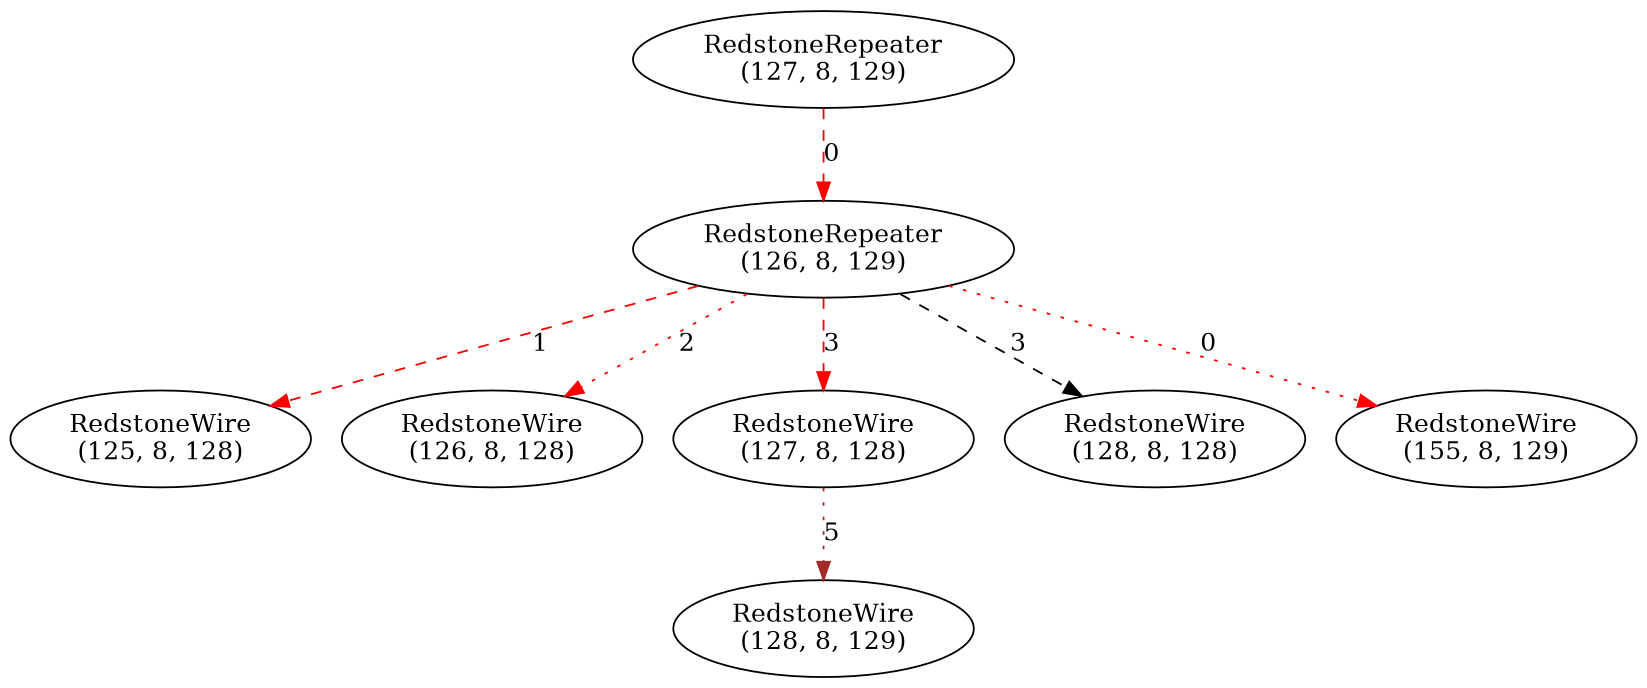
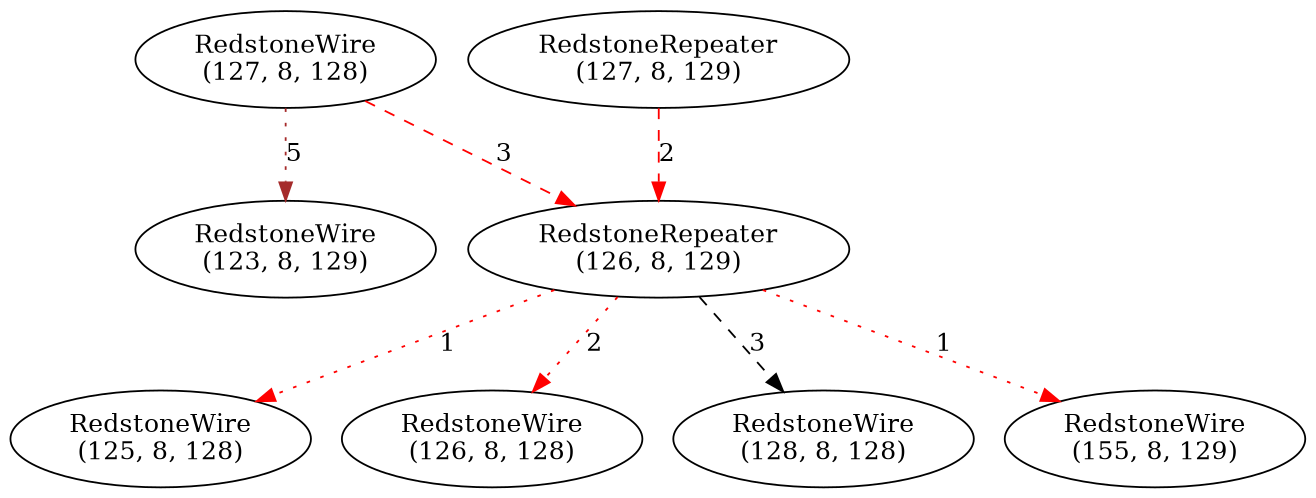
edge "RedstoneRepeater (127, 8, 129)" -> "RedstoneRepeater (126, 8, 129)": label "0" -> "2"
edge "RedstoneRepeater (126, 8, 129)" -> "RedstoneWire (127, 8, 128)": reversed
edge "RedstoneRepeater (126, 8, 129)" -> "RedstoneWire (125, 8, 128)": style dashed -> dotted
edge "RedstoneRepeater (126, 8, 129)" -> "RedstoneWire (155, 8, 129)": label "0" -> "1"
node "RedstoneWire (128, 8, 129)": label "RedstoneWire (128, 8, 129)" -> "RedstoneWire (123, 8, 129)"
